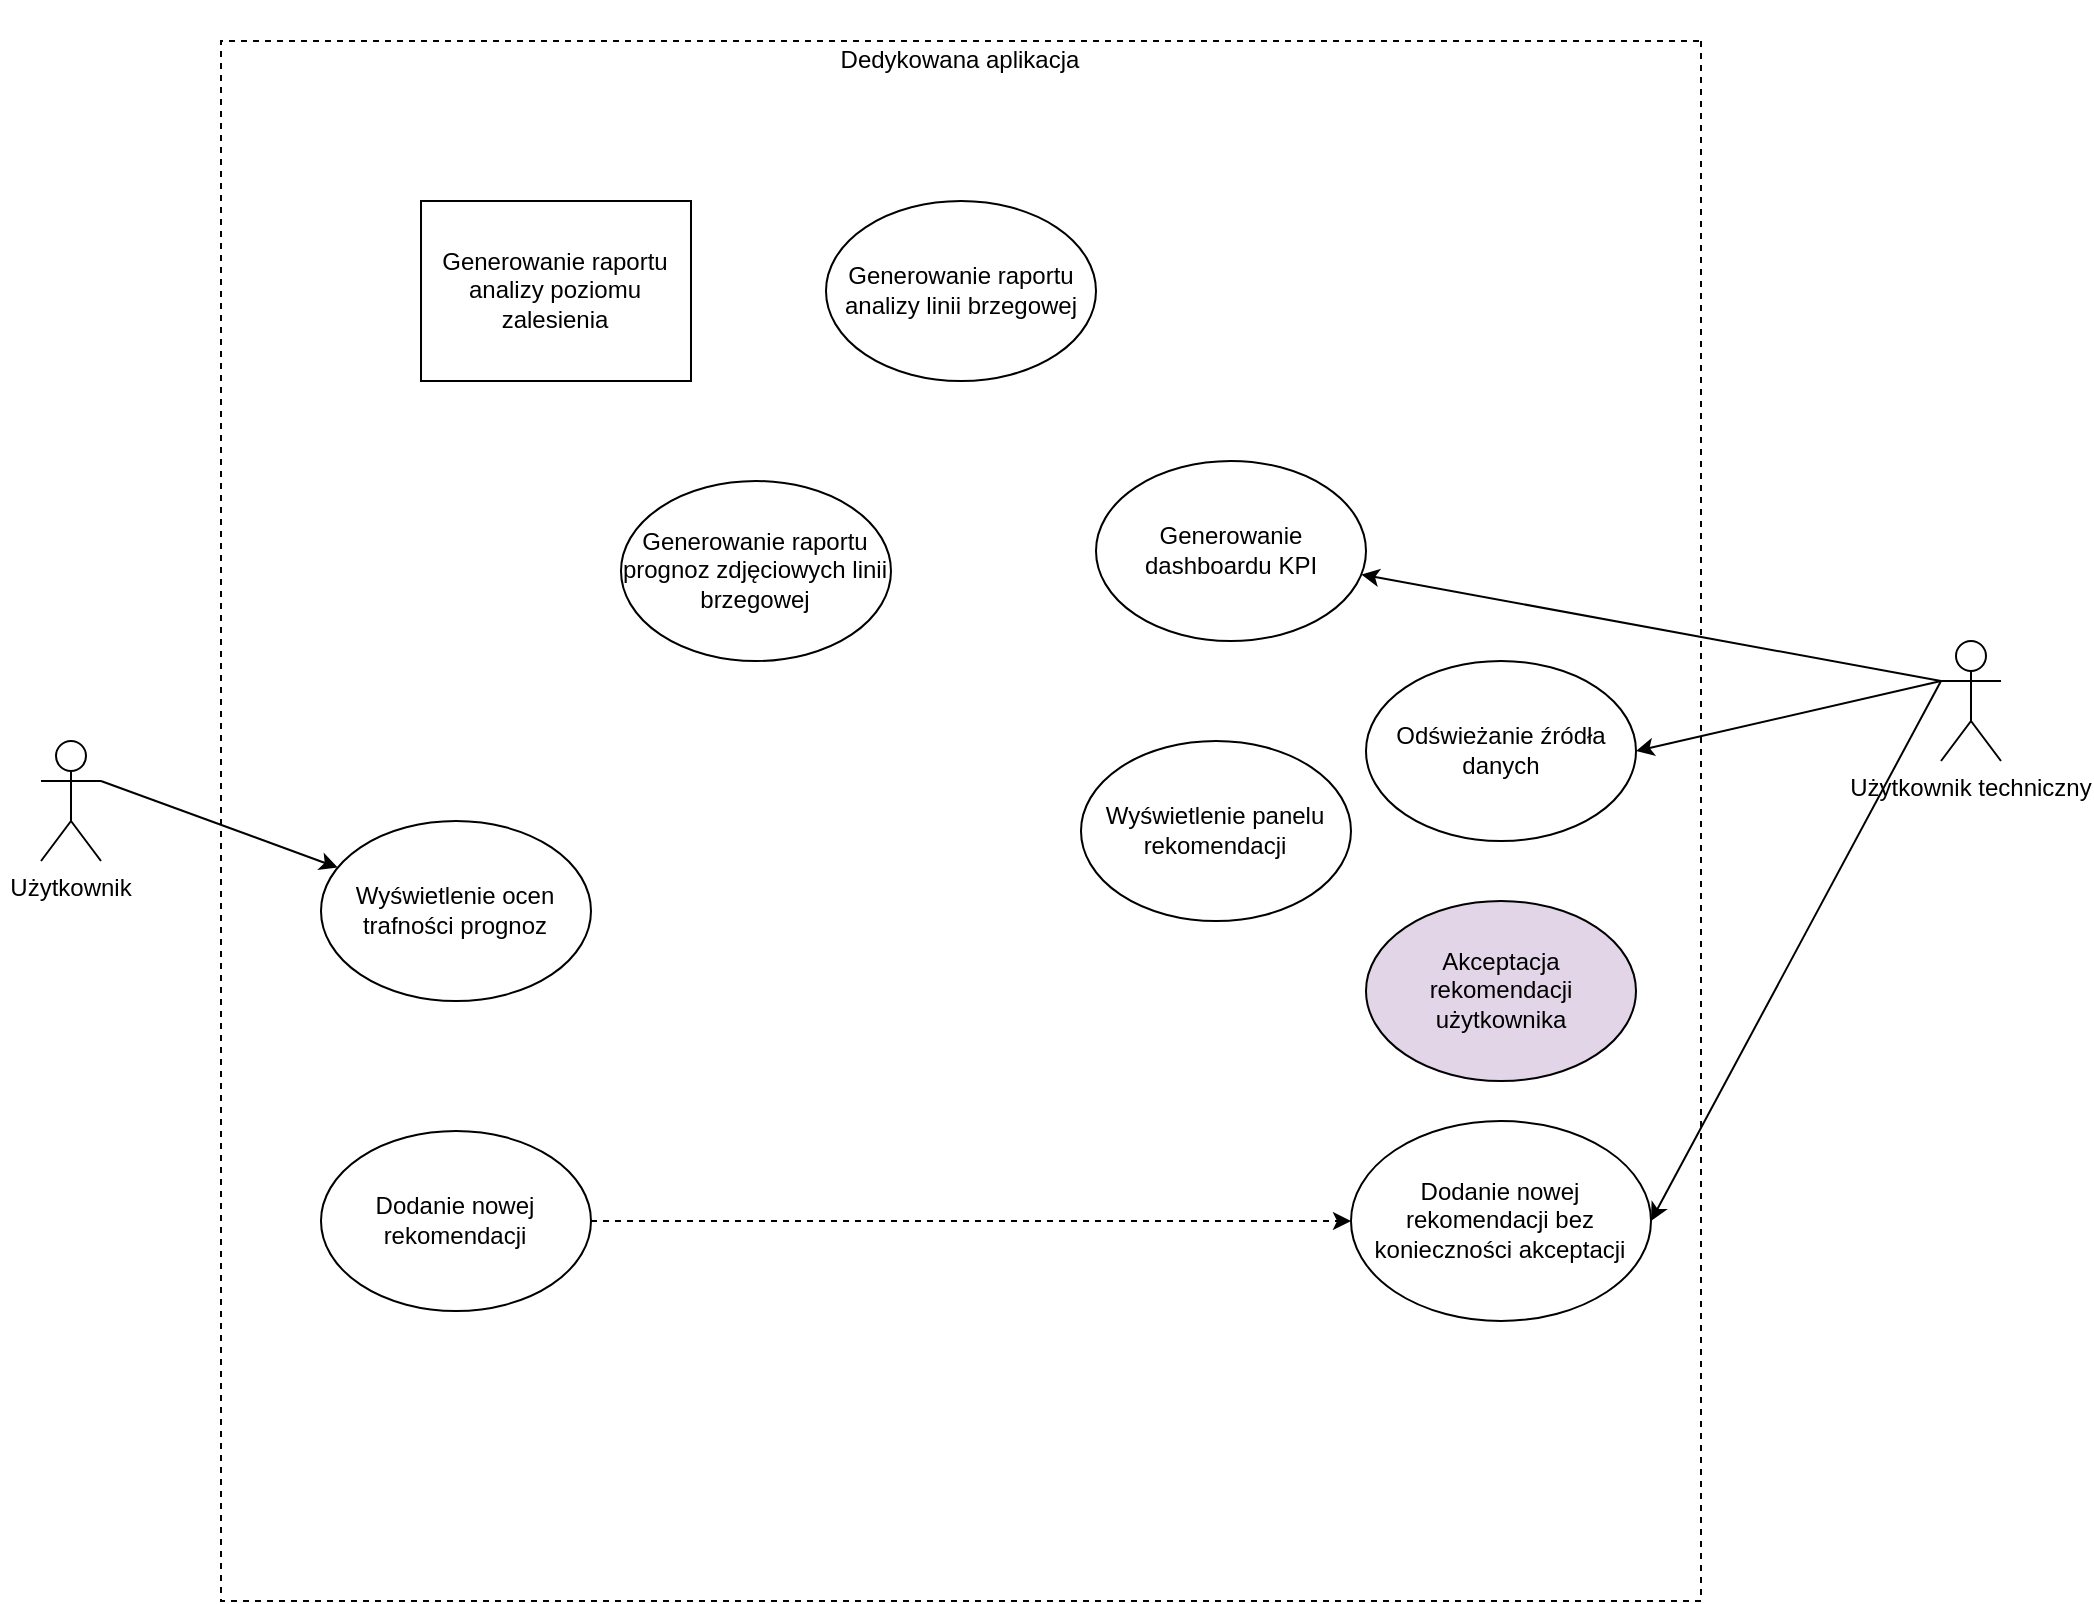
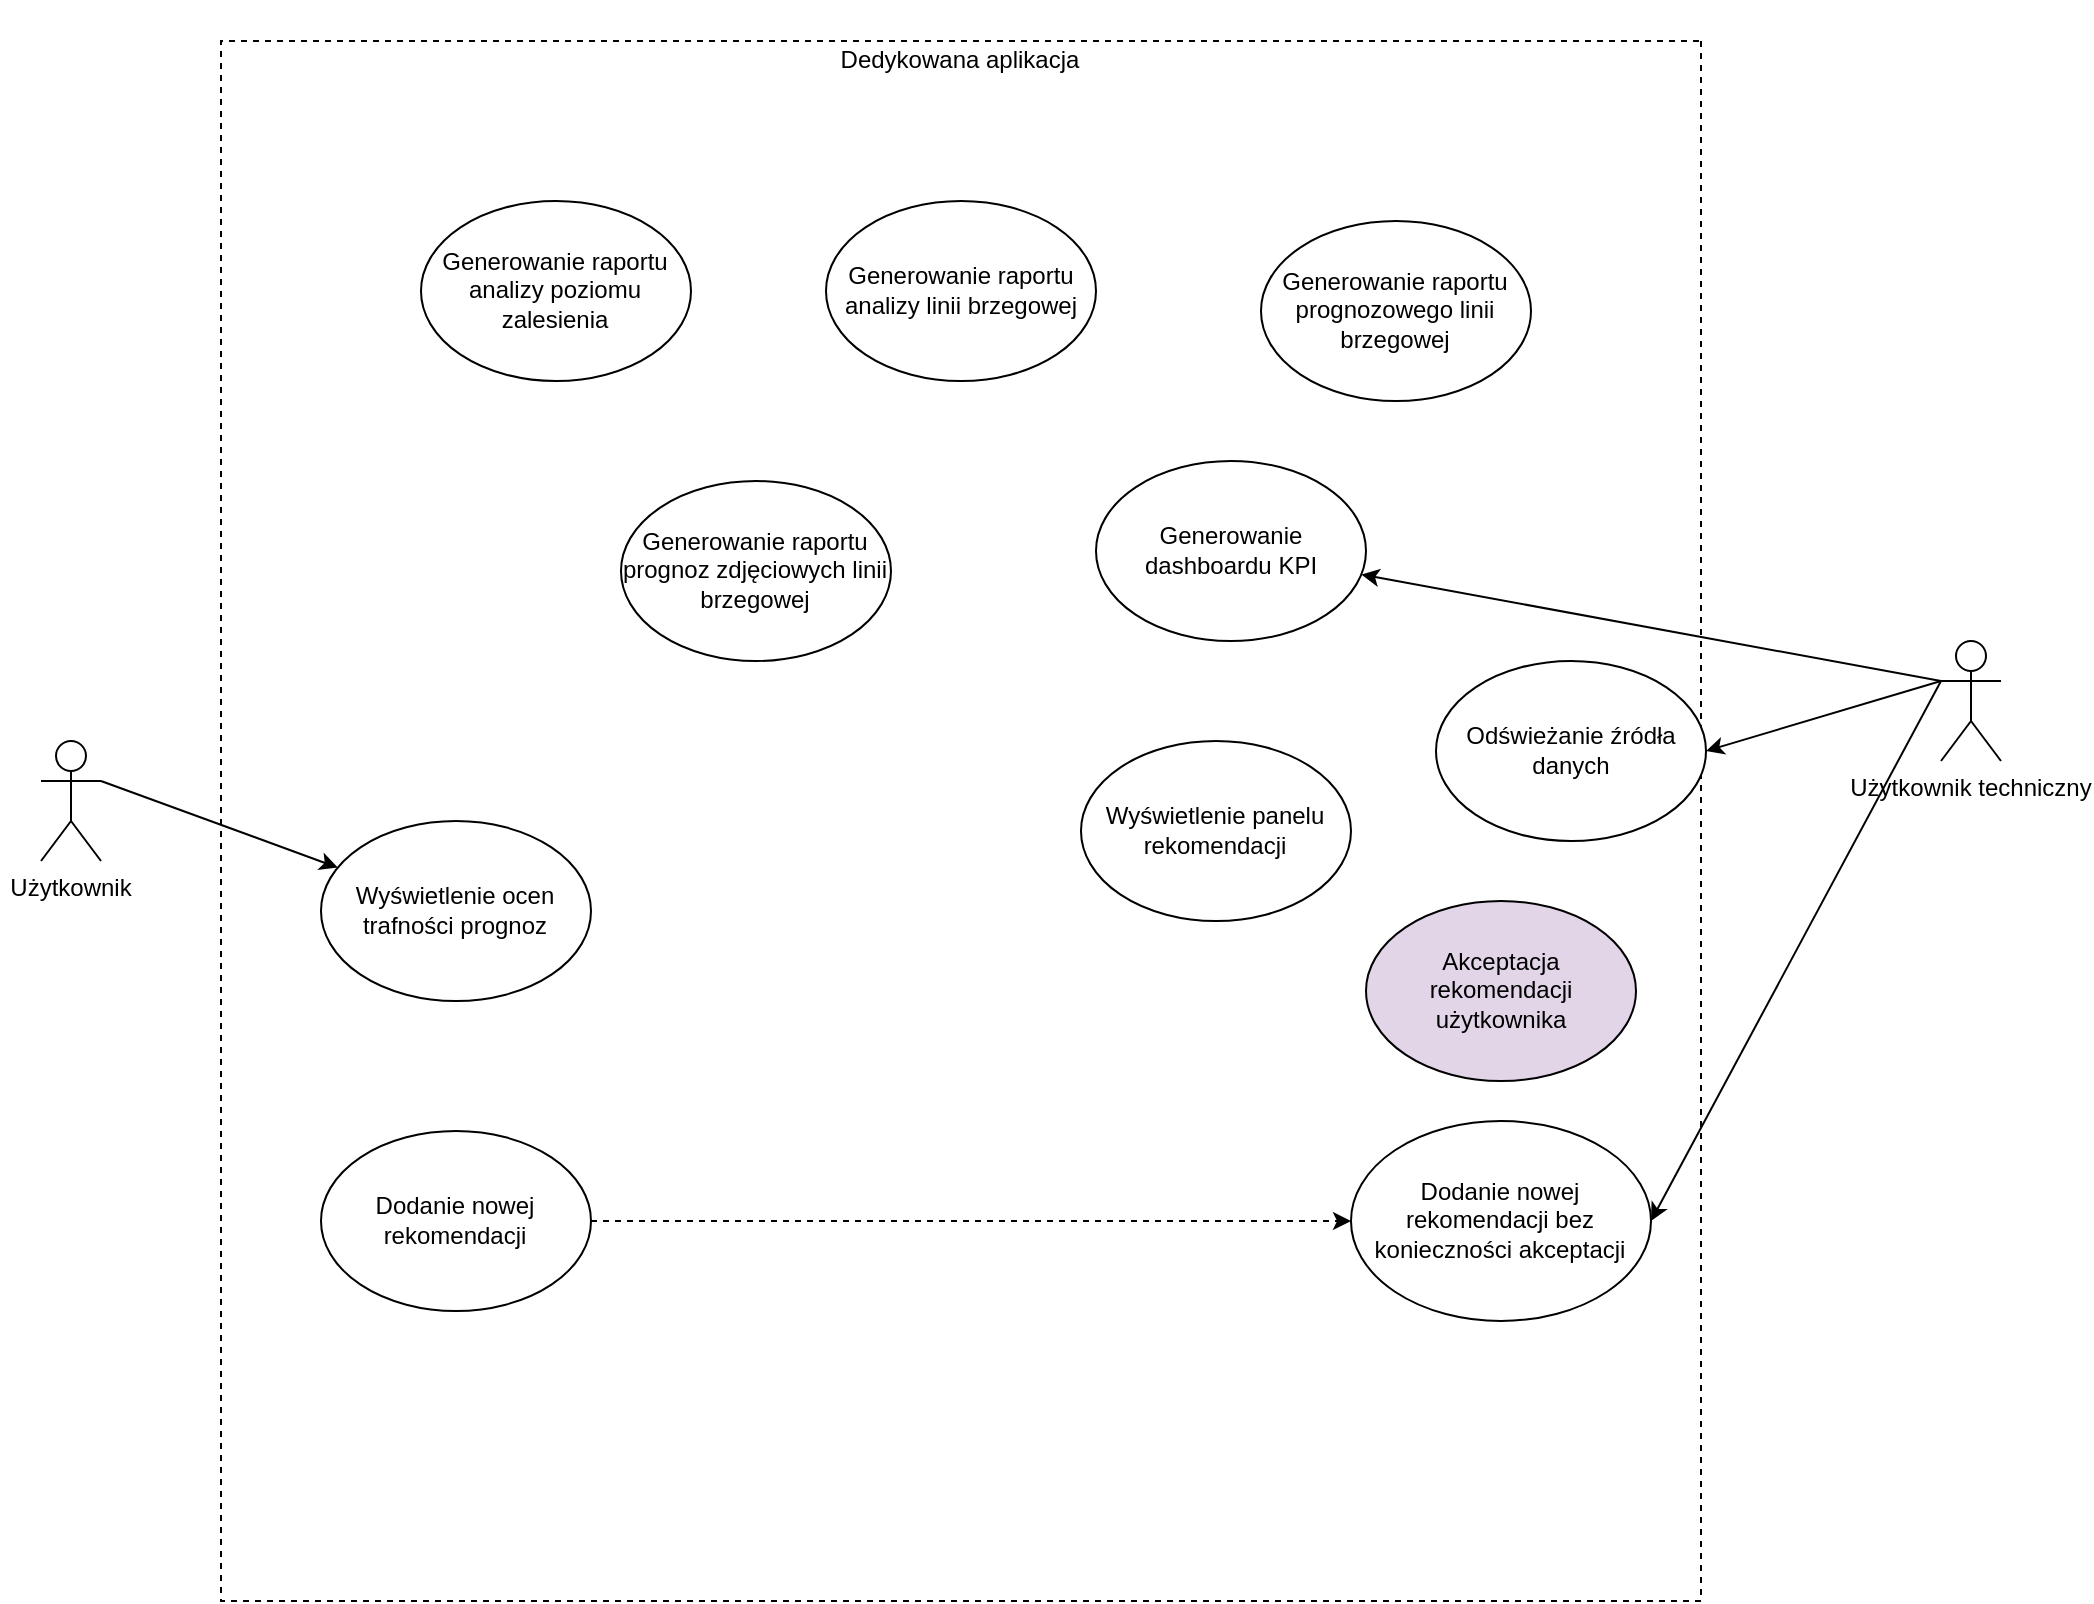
node "Generowanie raportu analizy poziomu zalesienia": shape rectangle -> ellipse
node "Generowanie raportu prognozowego linii brzegowej": added
node "Odświeżanie źródła danych": moved (1501, 751) -> (1571, 751)
